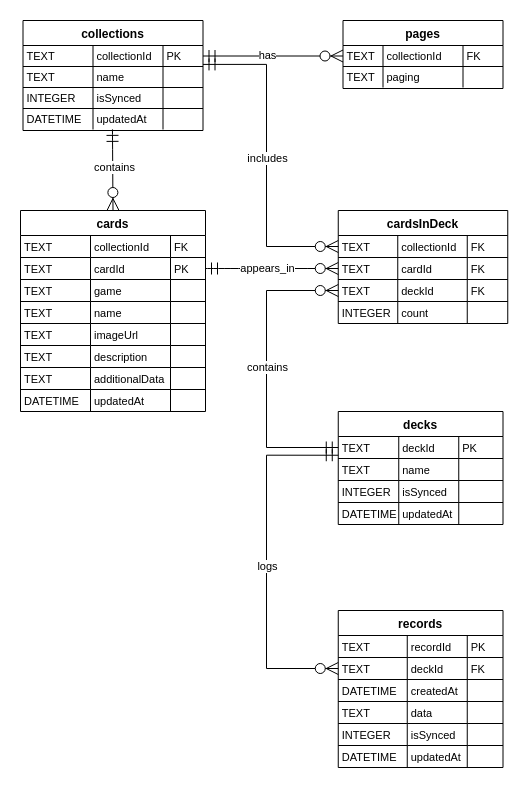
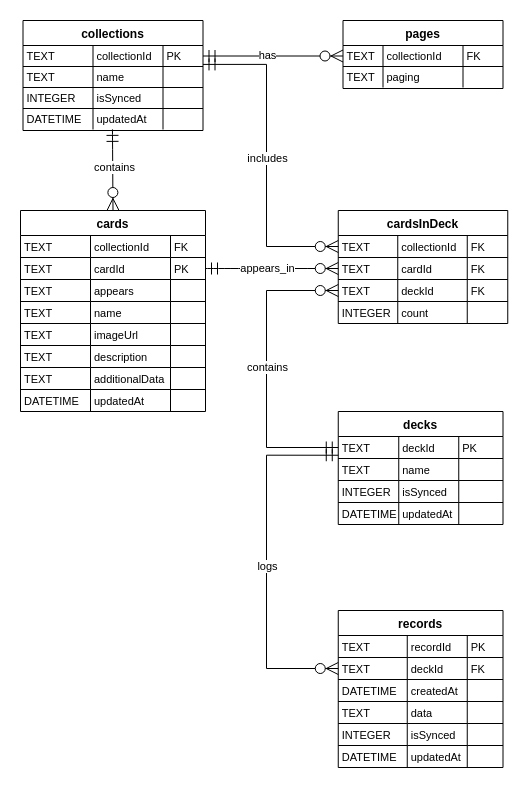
node "game": label "game" -> "appears"
